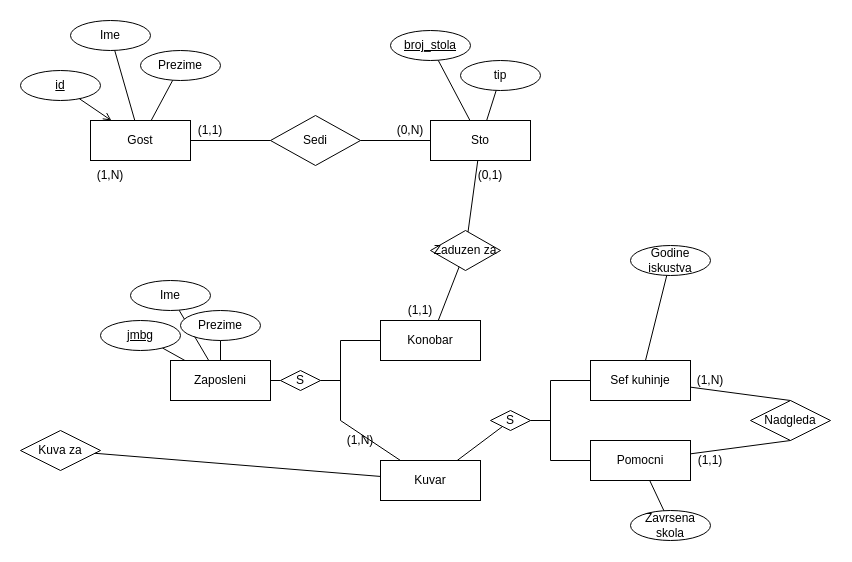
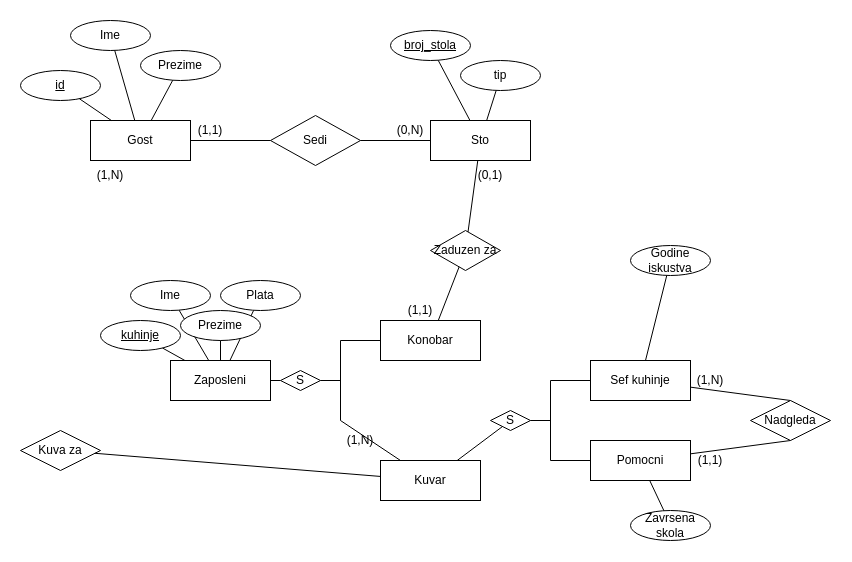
edge "id" -> "Gost": arrowhead open -> none
node "Plata": added
node "jmbg": label "jmbg" -> "kuhinje"
edge "Plata" -- "Zaposleni": added
